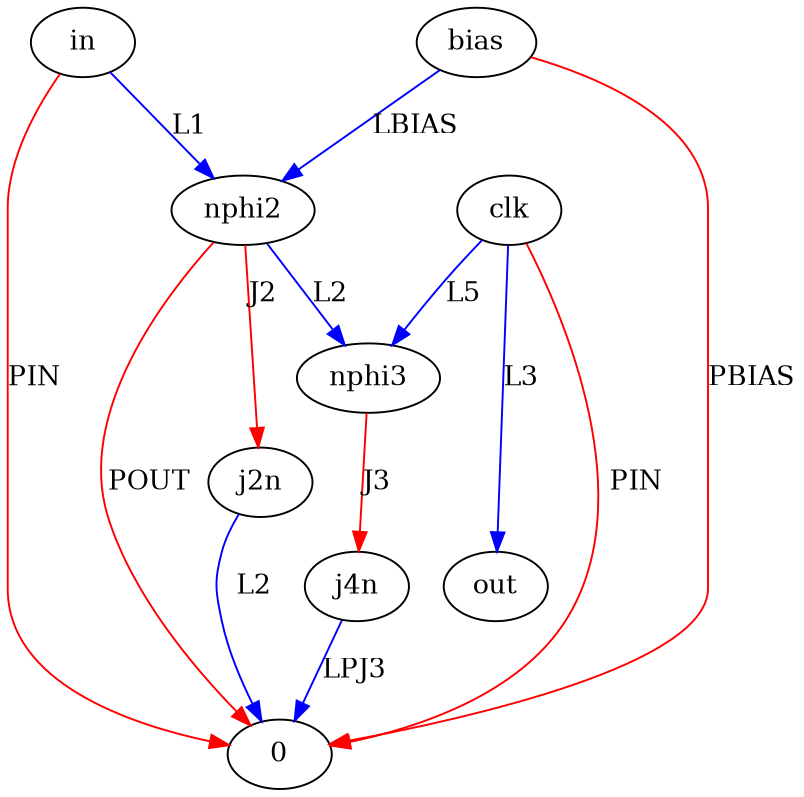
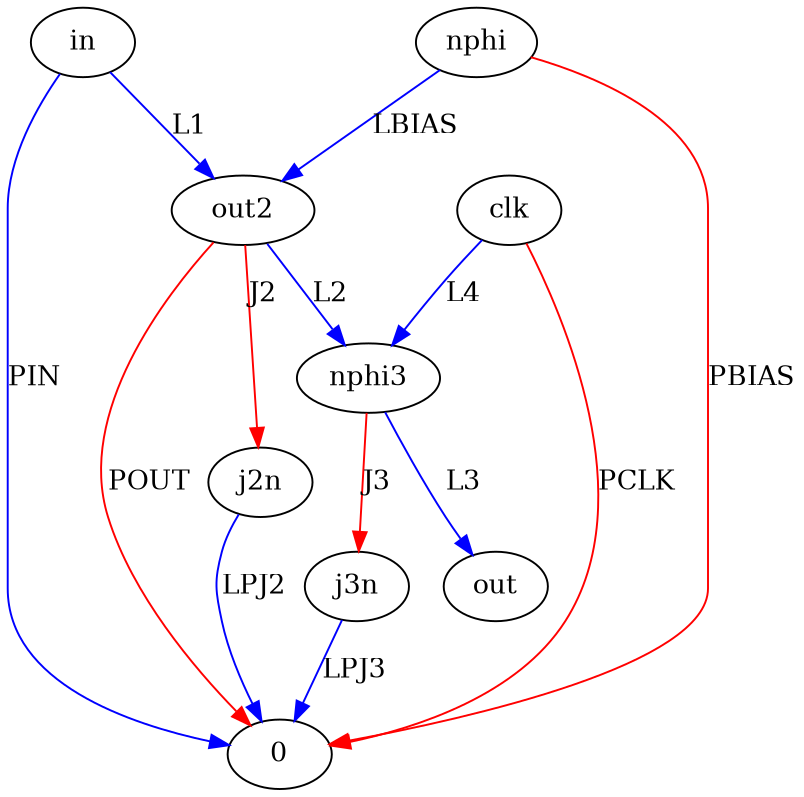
node "bias": label "bias" -> "nphi"
node "nphi2": label "nphi2" -> "out2"
edge "clk" -> "nphi3": label "L5" -> "L4"
edge "clk" -> "out": now "nphi3" -> "out"
edge "in" -> "0": color red -> blue
edge "clk" -> "0": label "PIN" -> "PCLK"
edge "j2n" -> "0": label "L2" -> "LPJ2"
node "j4n": label "j4n" -> "j3n"
